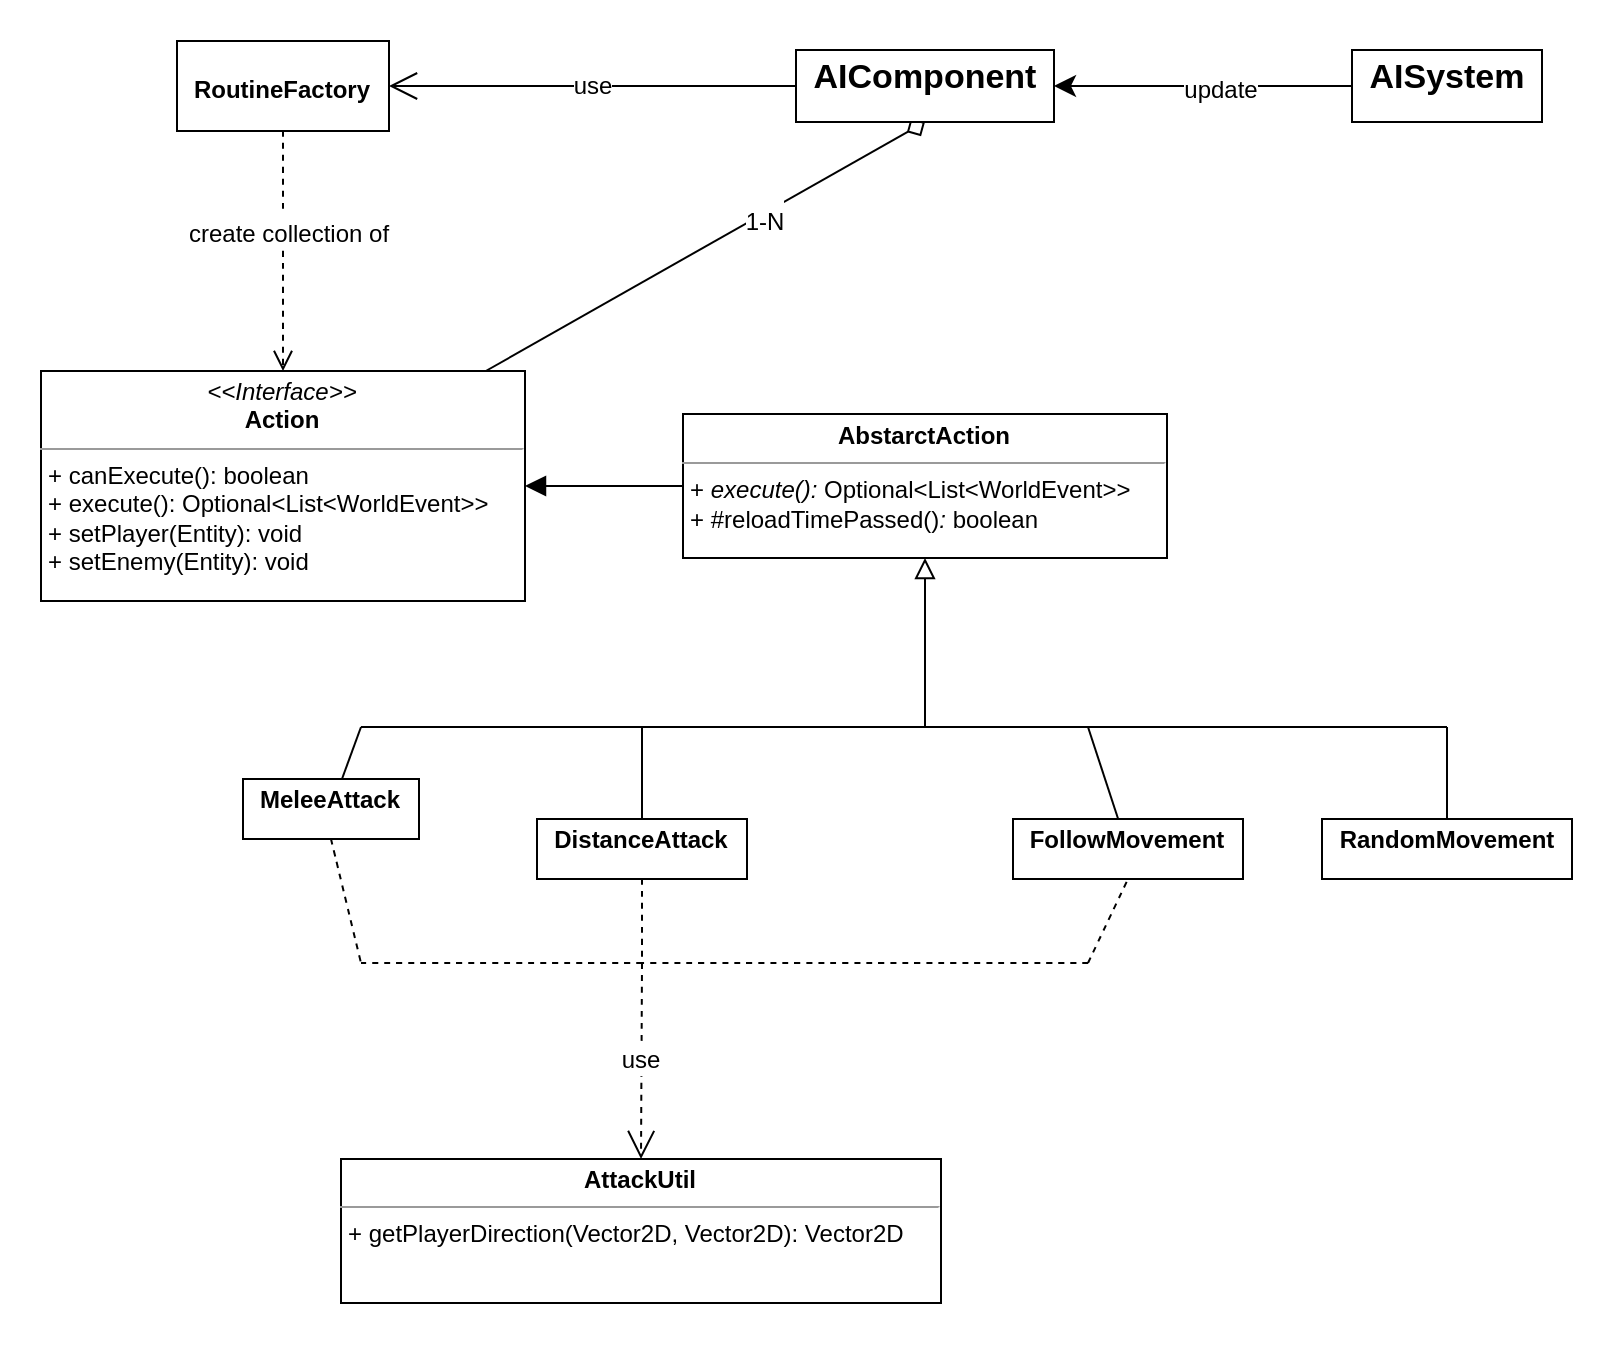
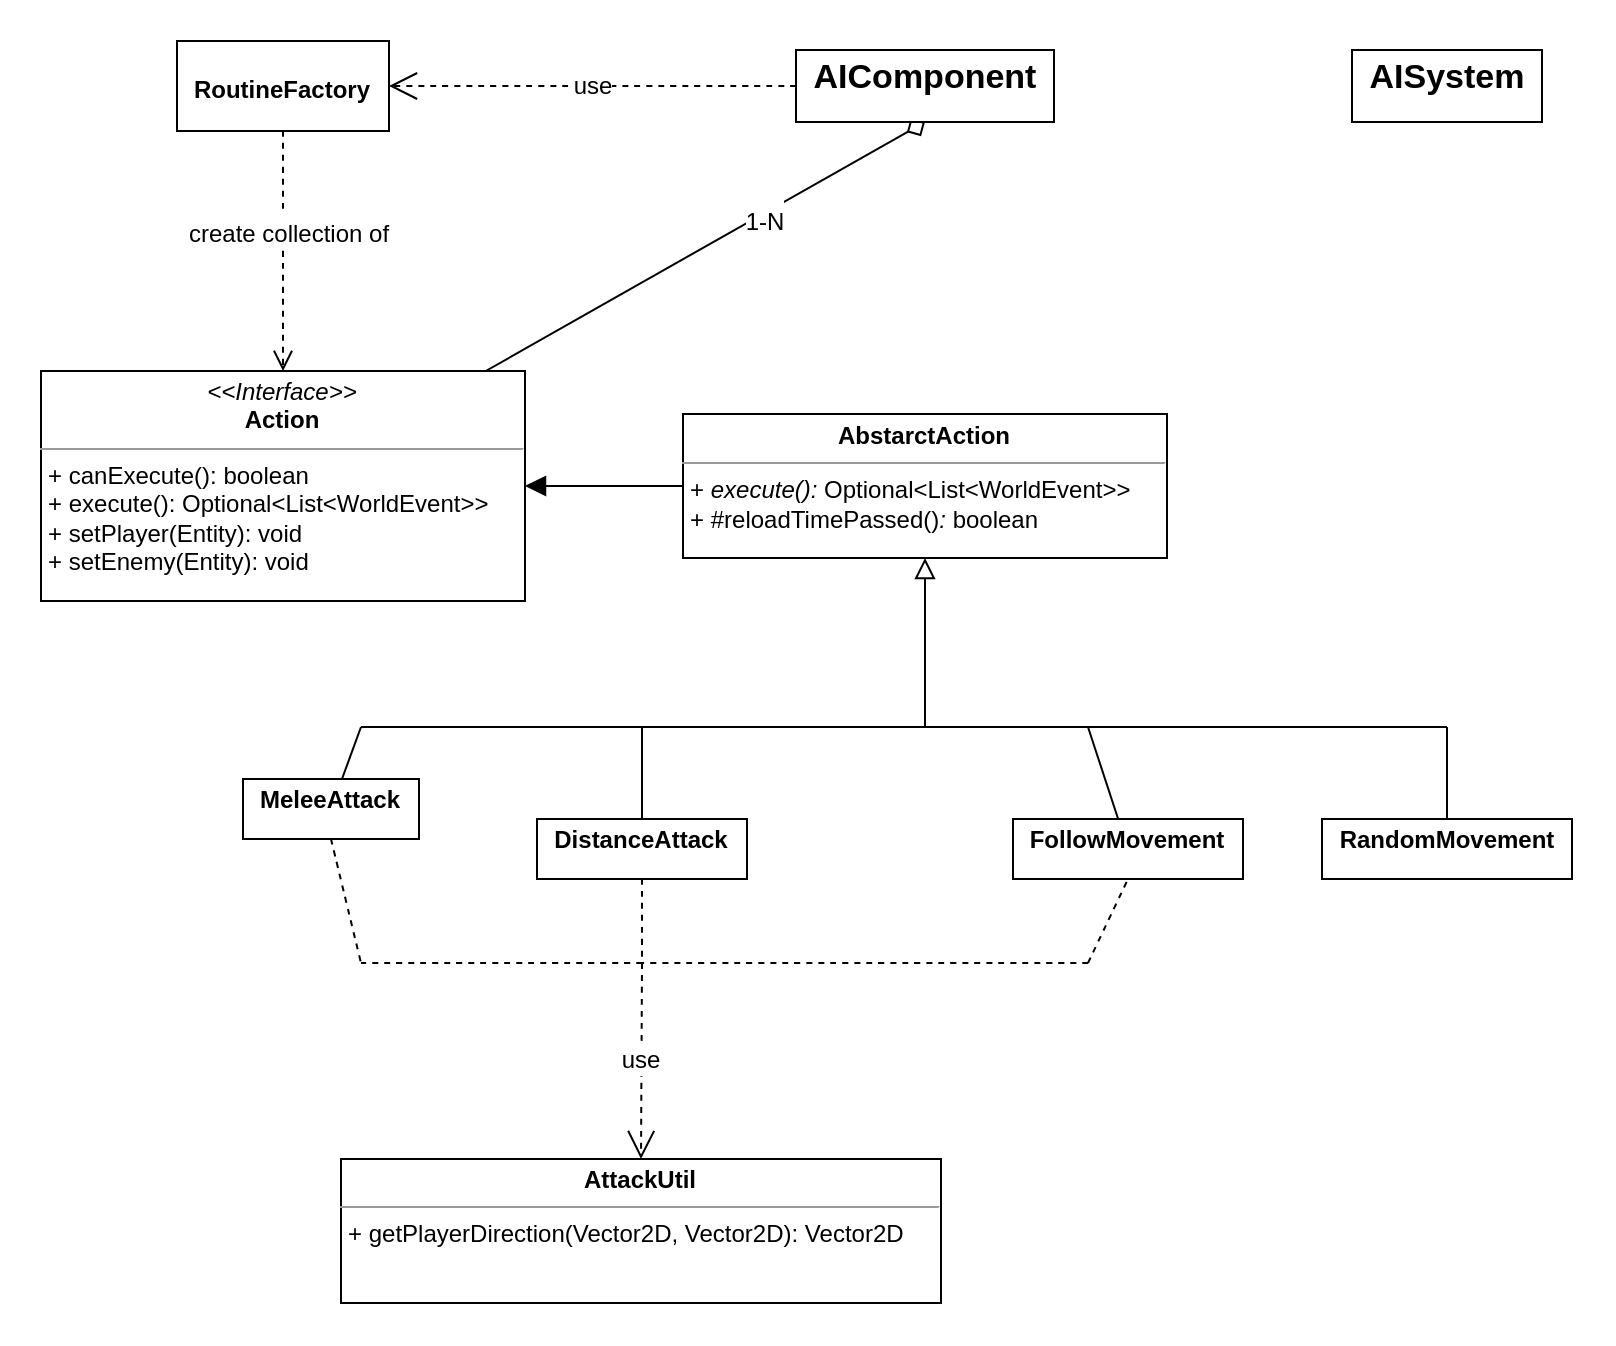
edge "AIComponent" -> "RoutineFactory": style solid -> dashed
edge "AISystem" -> "AIComponent": removed, label "update"
